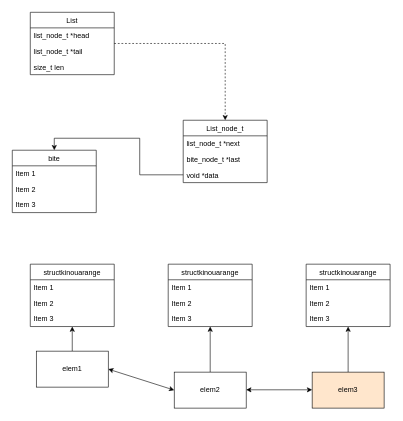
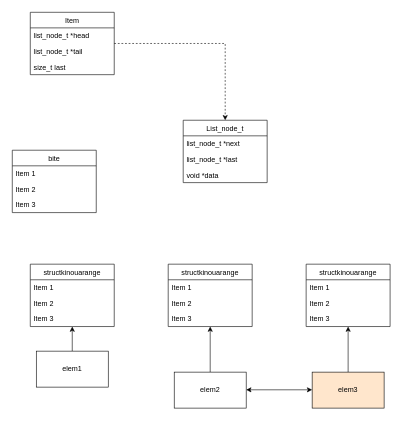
node "List": label "List" -> "Item"
node "size_t len": label "size_t len" -> "size_t last"
edge "void *data" -> "bite": removed
node "bite_node_t *last": label "bite_node_t *last" -> "list_node_t *last"
edge "elem1" -- "elem2": removed
